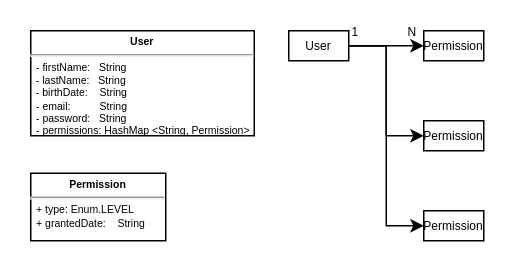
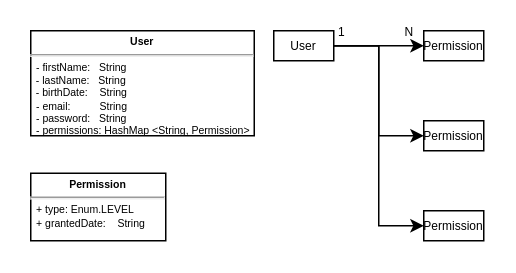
node "User": moved (319, 46) -> (304, 46)
